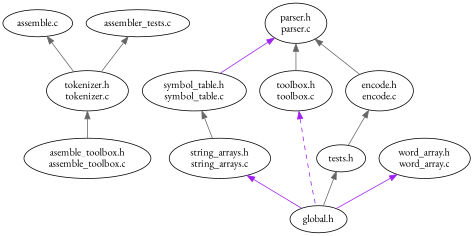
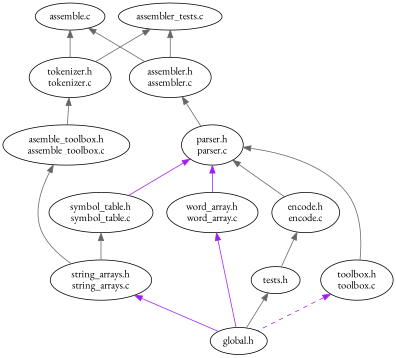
node "assembler.h assembler.c": added
edge "word_array.h word_array.c" -> "parser.h parser.c": added
edge "string_arrays.h string_arrays.c" -> "asemble_toolbox.h assemble_toolbox.c": added
